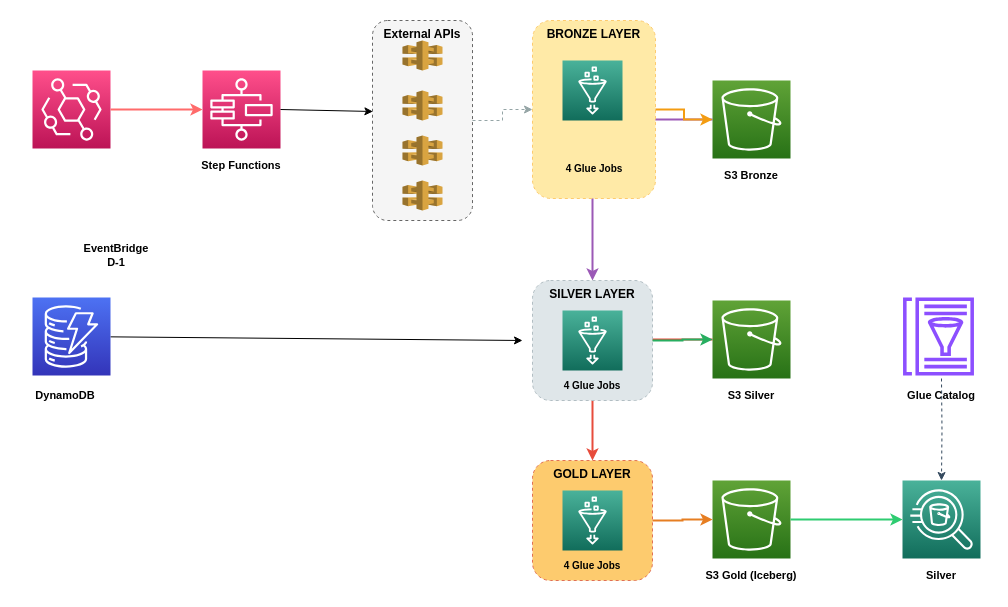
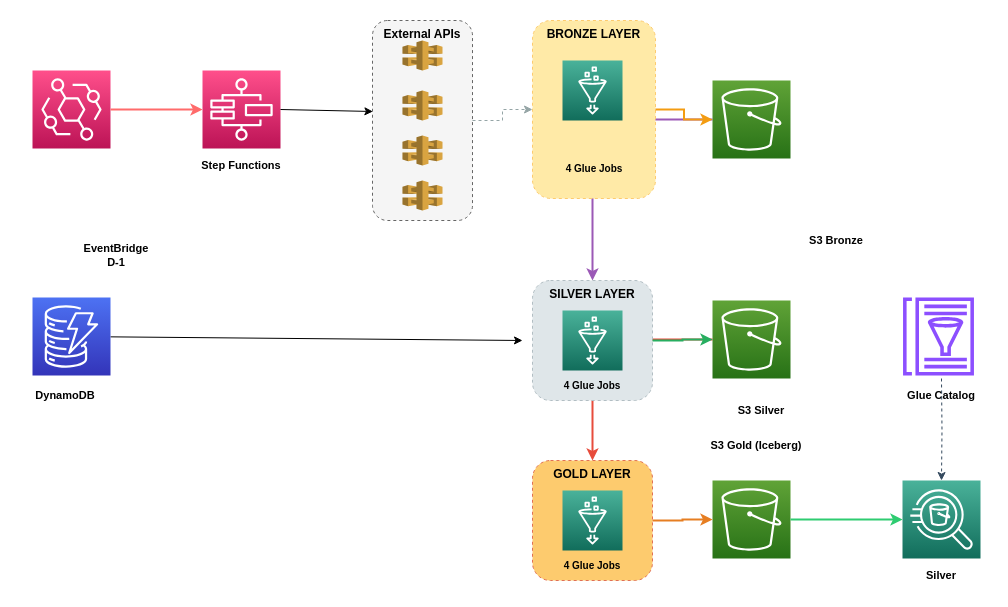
node "S3 Bronze": moved (752, 176) -> (837, 241)
node "S3 Silver": moved (752, 396) -> (762, 411)
node "S3 Gold (Iceberg)": moved (752, 576) -> (757, 446)
